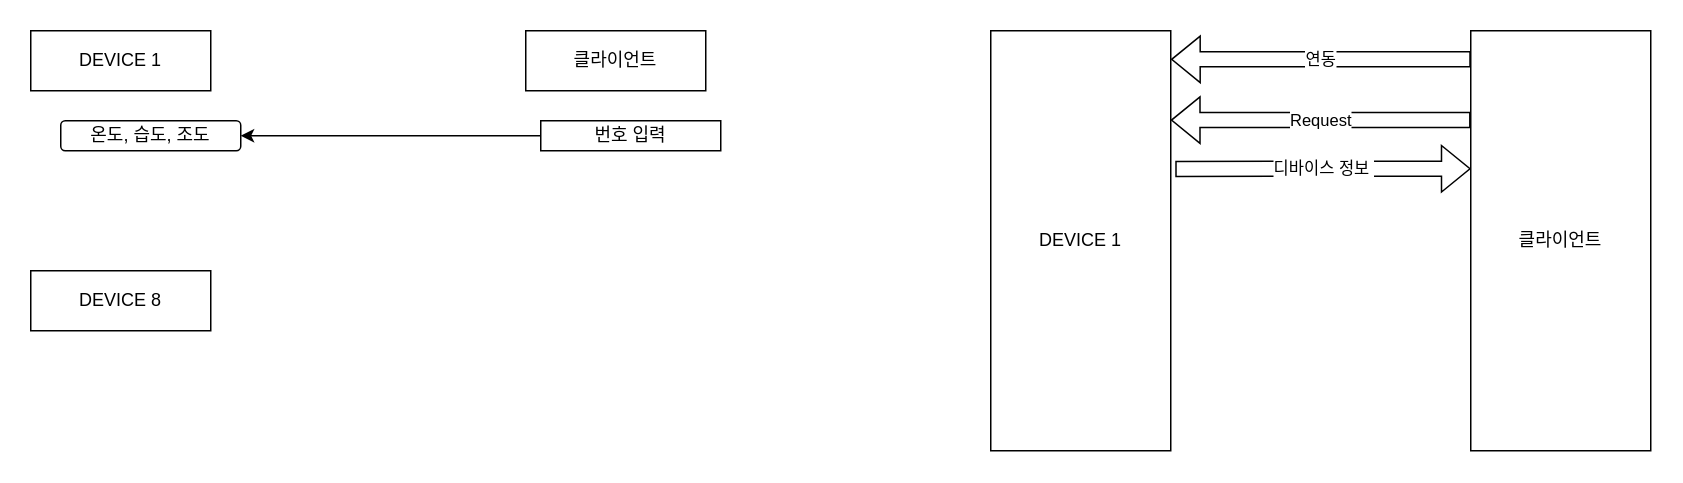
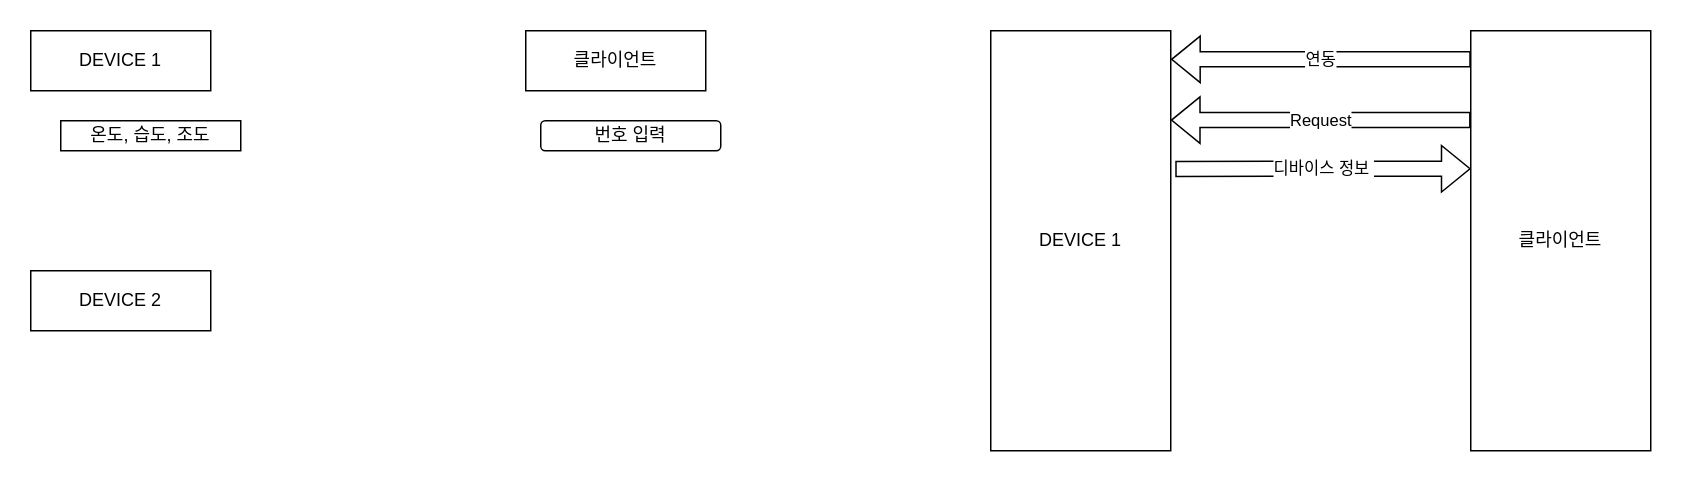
node "온도, 습도, 조도": shape rounded rectangle -> rectangle
edge "번호 입력" -> "온도, 습도, 조도": removed
node "번호 입력": shape rectangle -> rounded rectangle
node "DEVICE 8": label "DEVICE 8" -> "DEVICE 2"
